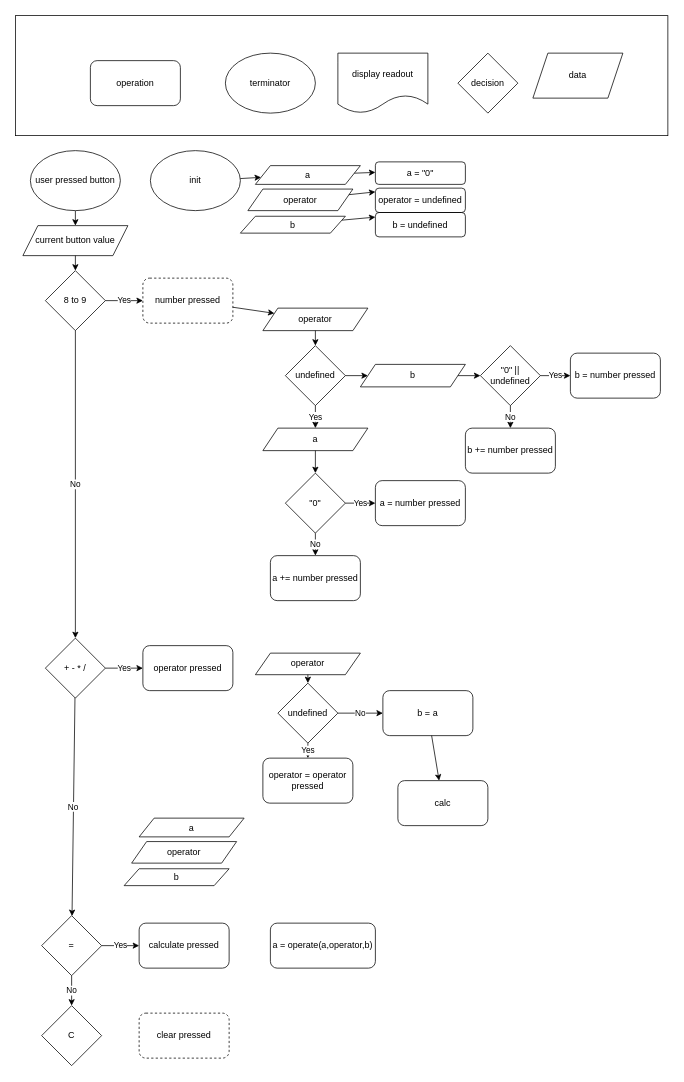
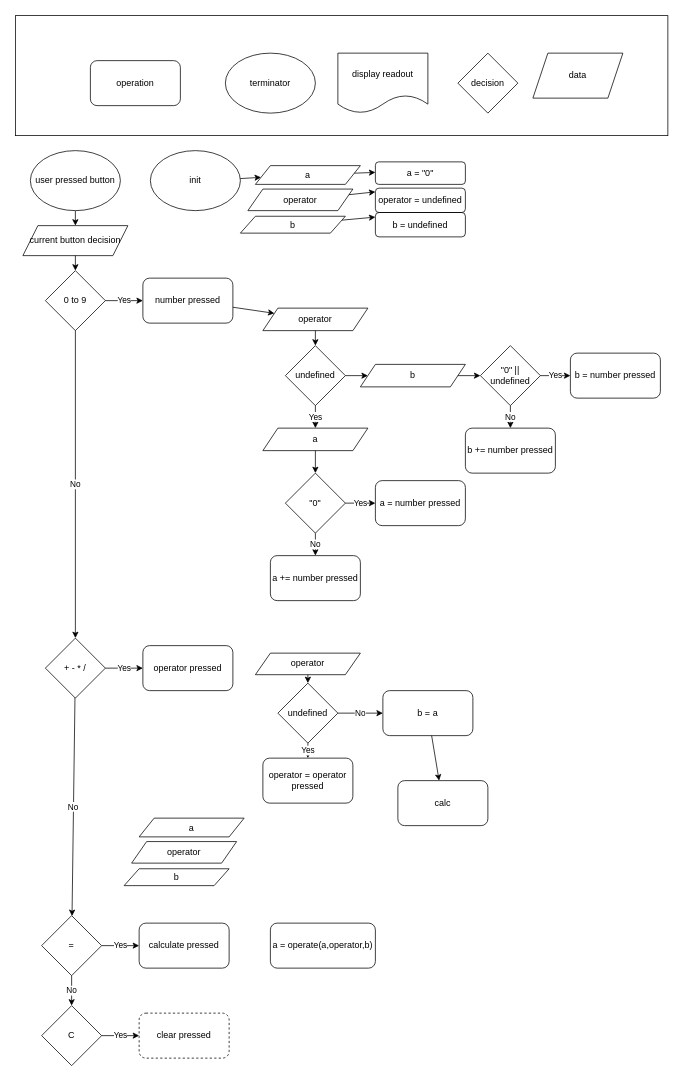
node "current button value": label "current button value" -> "current button decision"
node "8 to 9": label "8 to 9" -> "0 to 9"
node "number pressed": style dashed -> solid
edge "C" -> "clear pressed": added, label "Yes"
